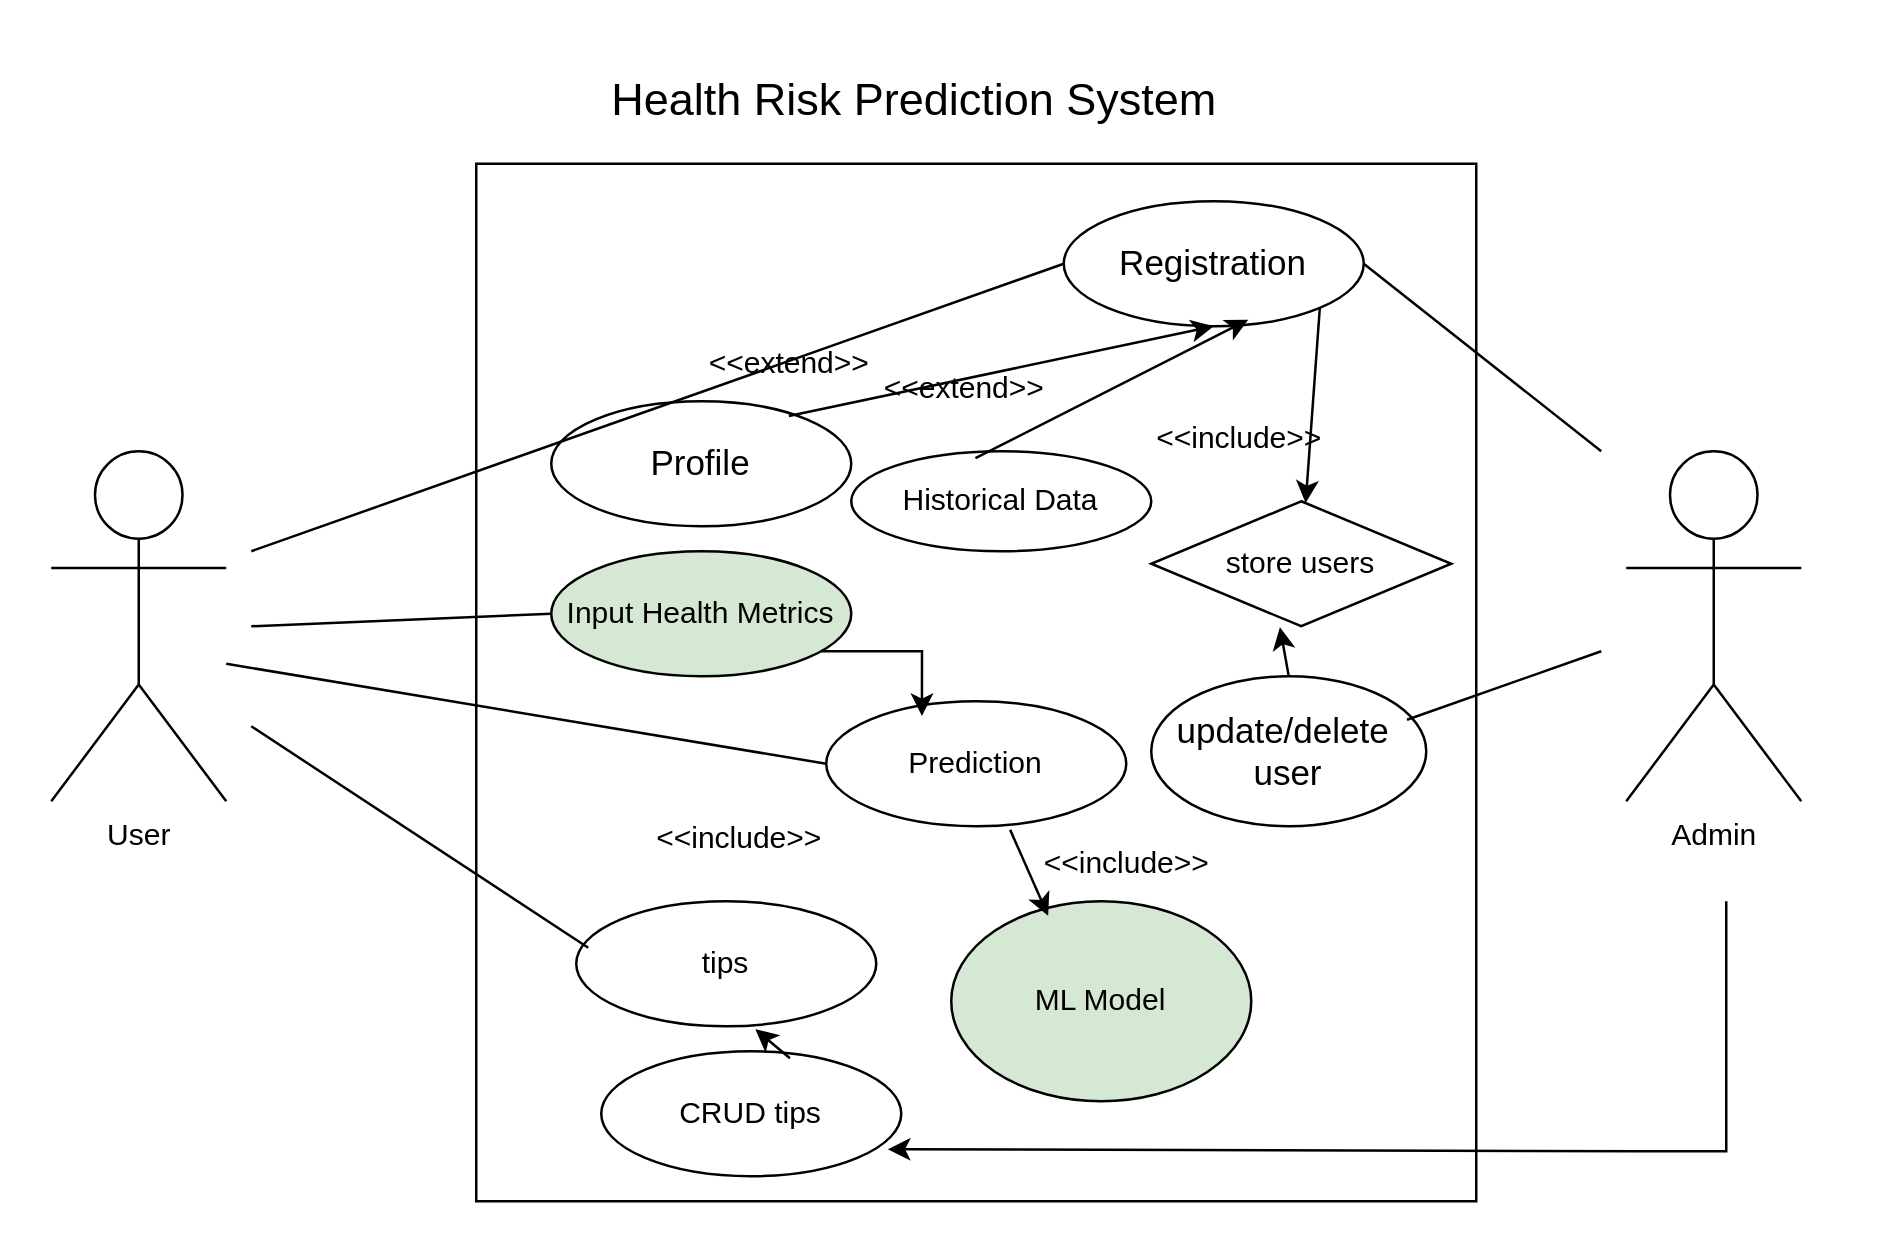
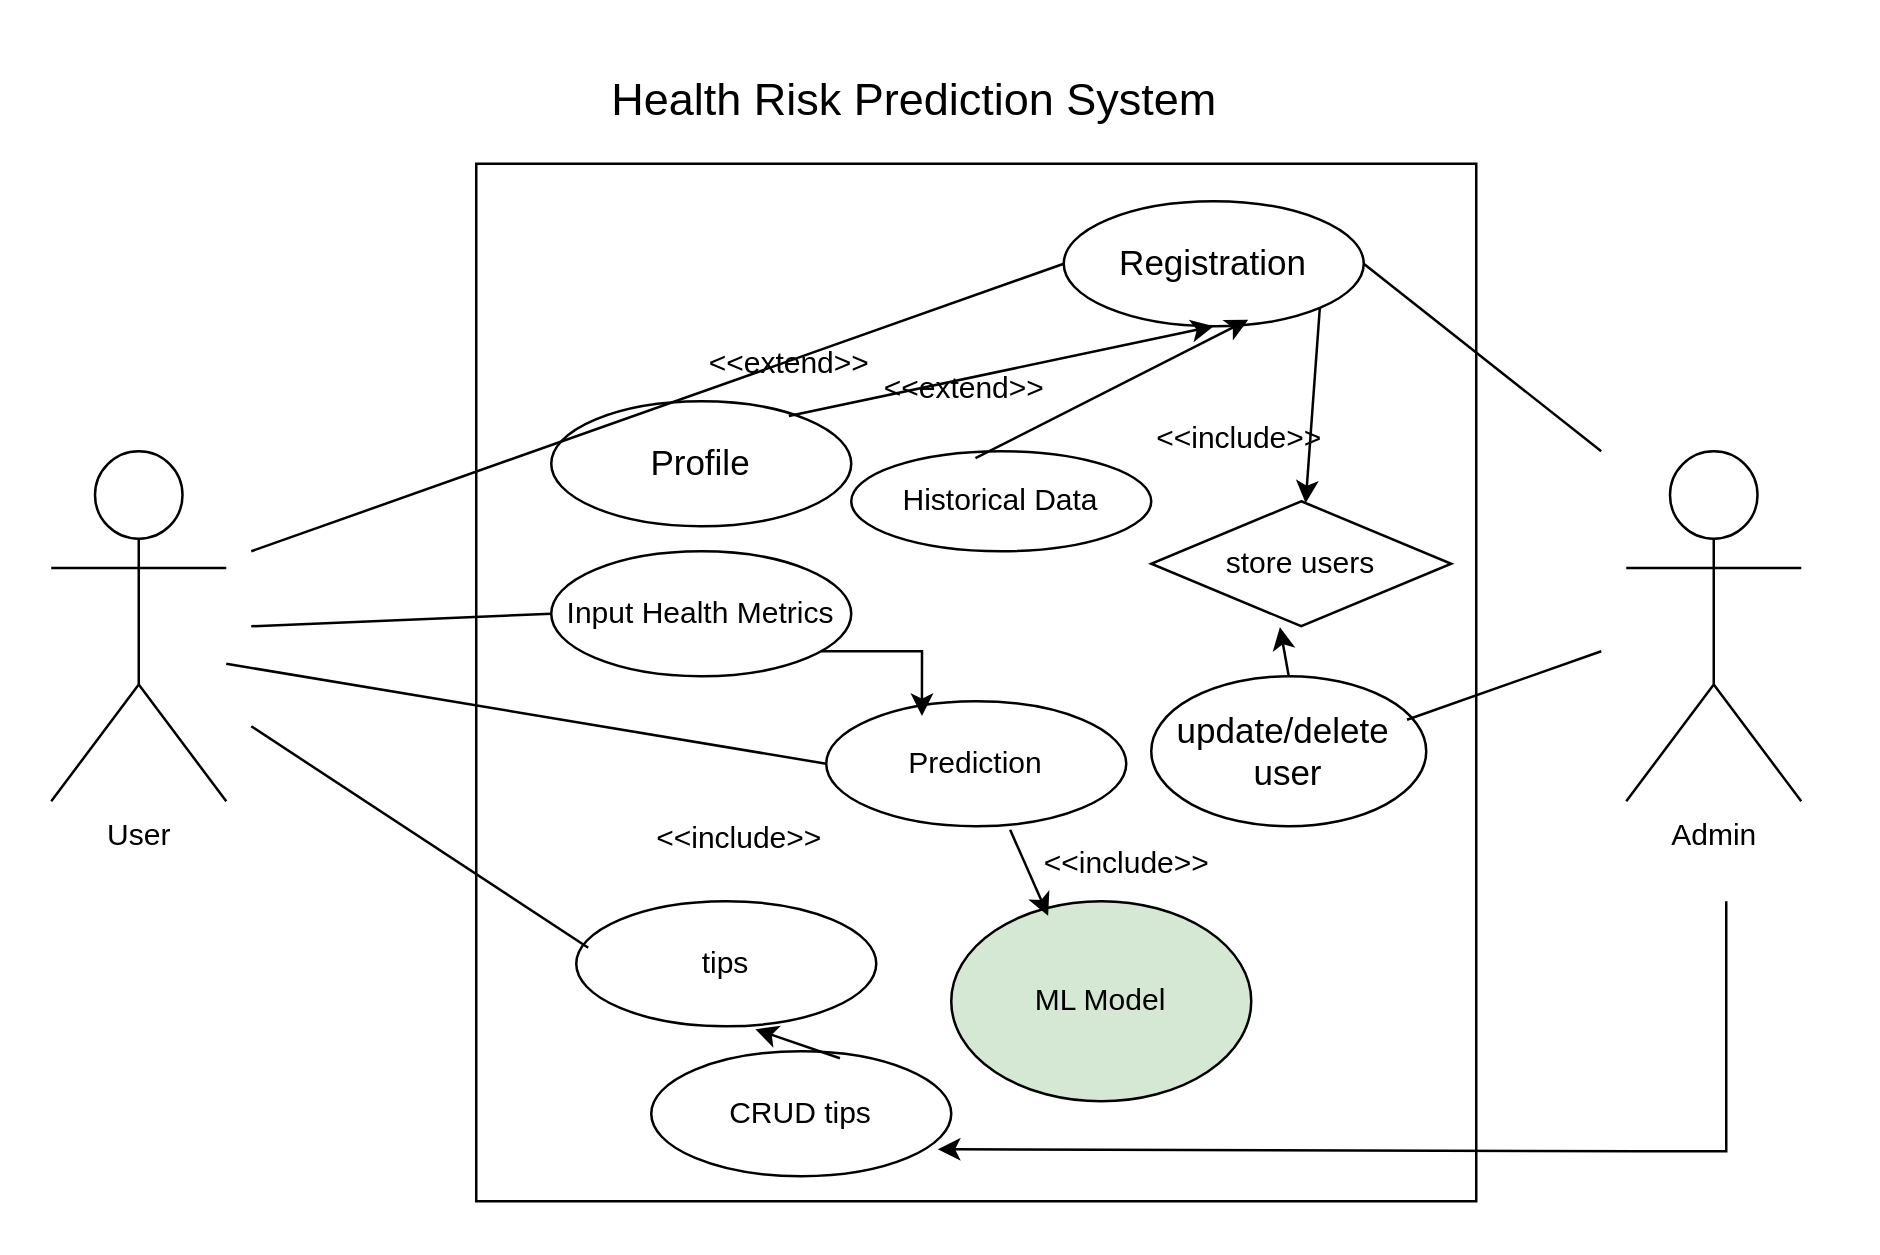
node "Input Health Metrics": fillcolor #d5e8d4 -> #ffffff
node "CRUD tips": moved (751, 1114) -> (801, 1114)
